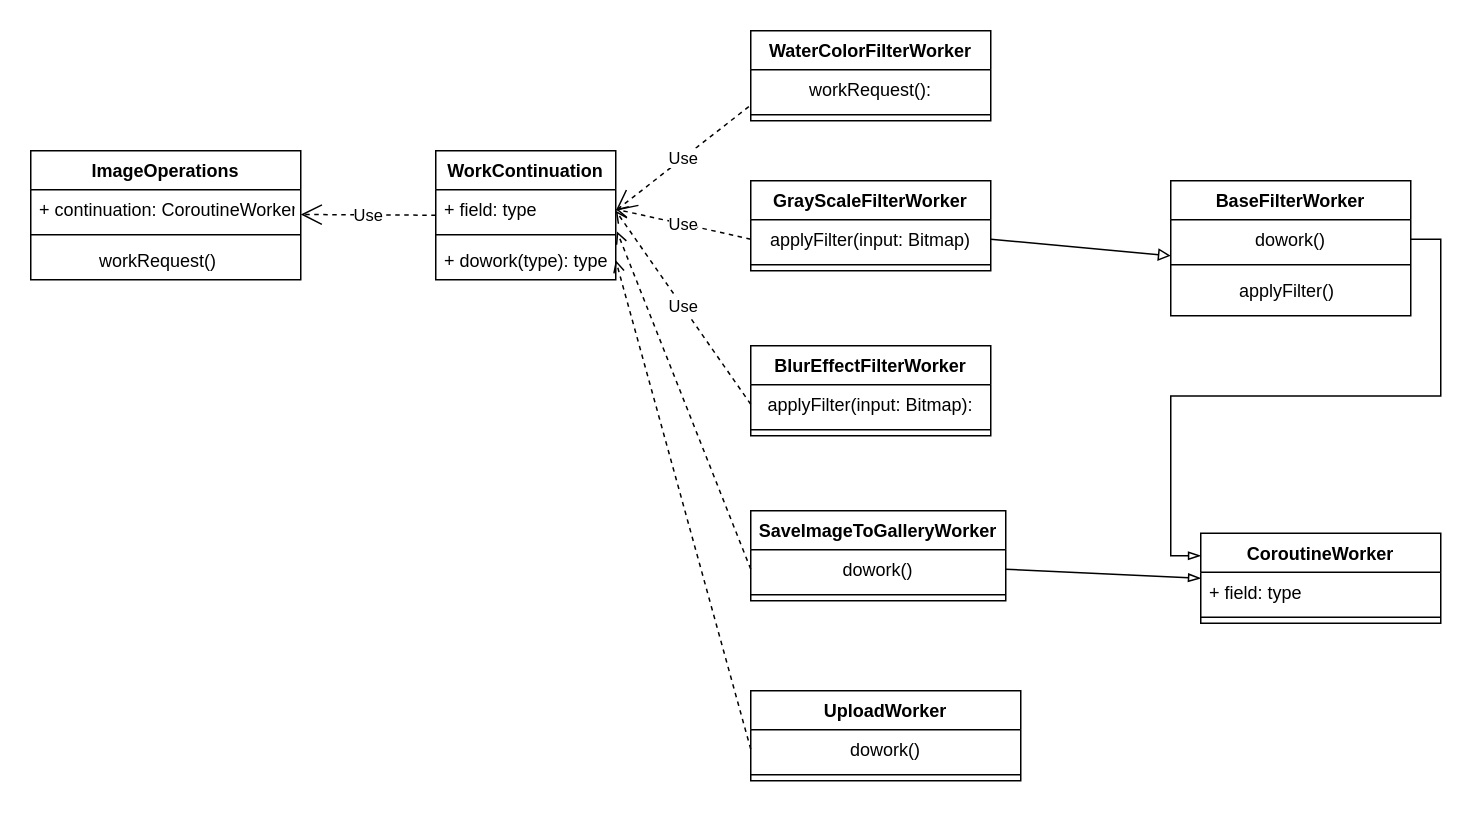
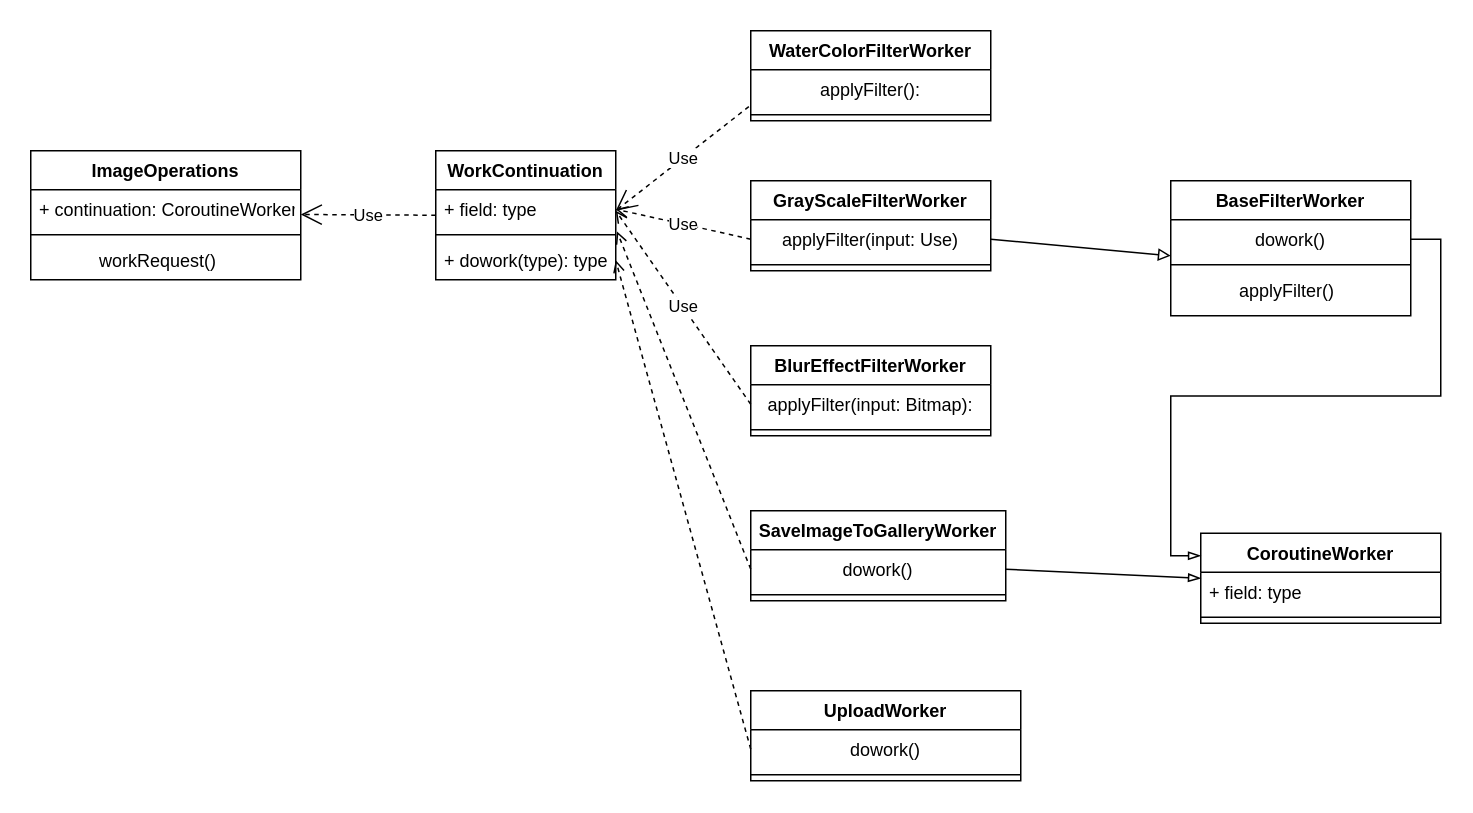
node "workRequest():": label "workRequest():" -> "applyFilter():"
node "applyFilter(input: Bitmap)": label "applyFilter(input: Bitmap)" -> "applyFilter(input: Use)"
